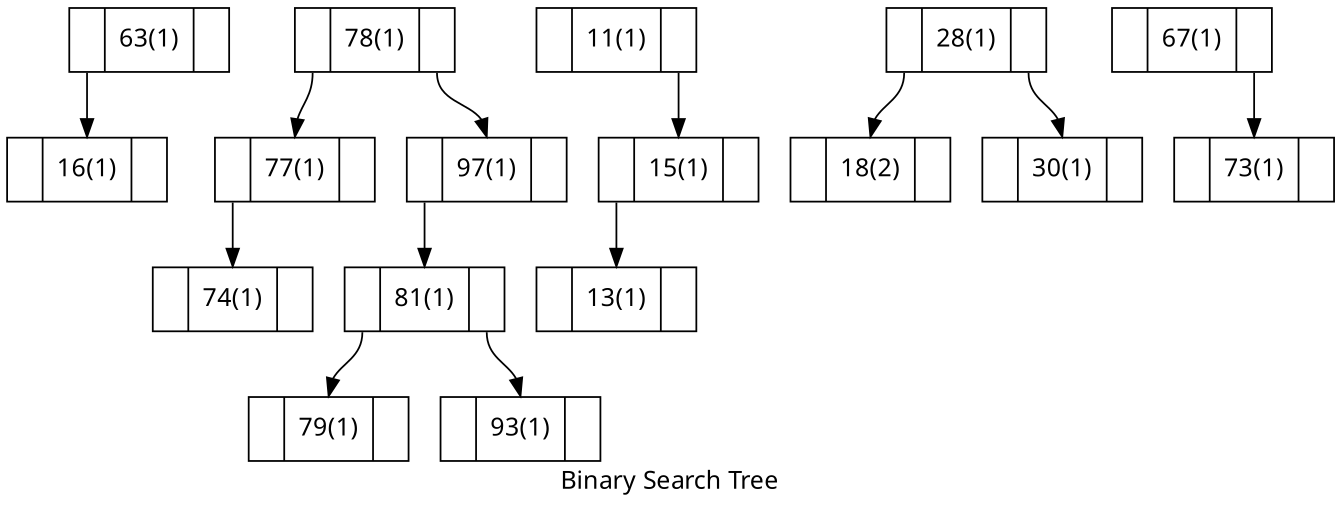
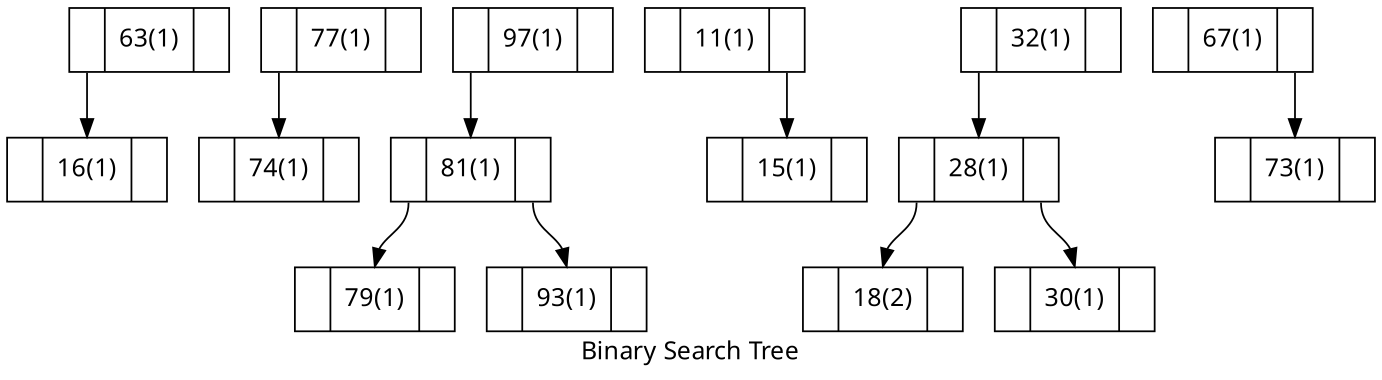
node "78(1)": removed
node "32(1)": added
node "13(1)": removed
